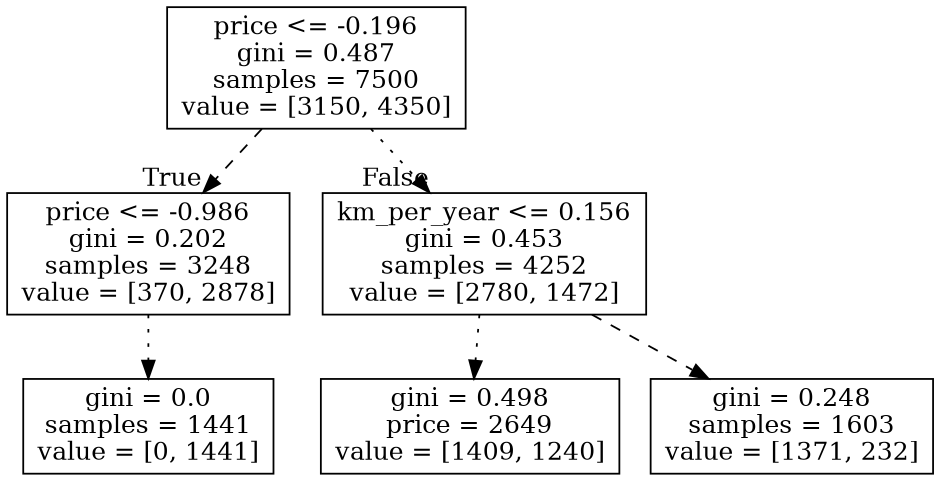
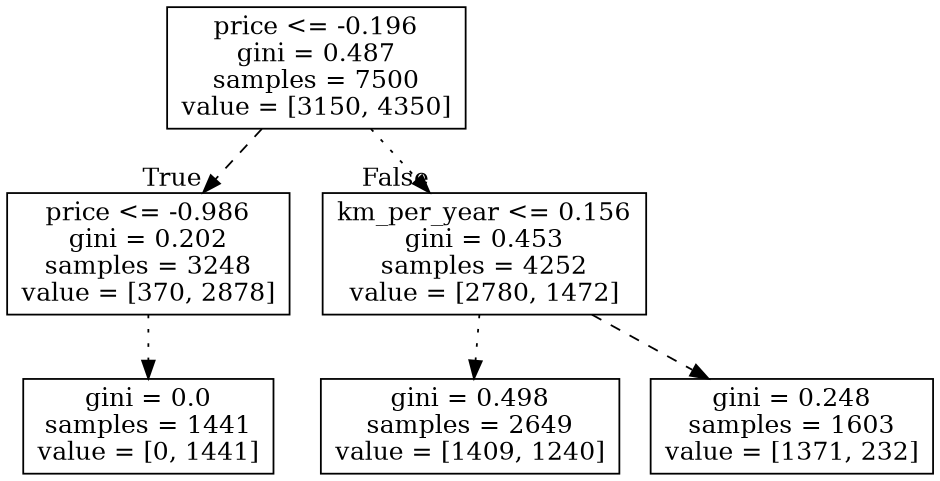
node "gini = 0.498 price = 2649 value = [1409, 1240]": label "gini = 0.498 price = 2649 value = [1409, 1240]" -> "gini = 0.498 samples = 2649 value = [1409, 1240]"
